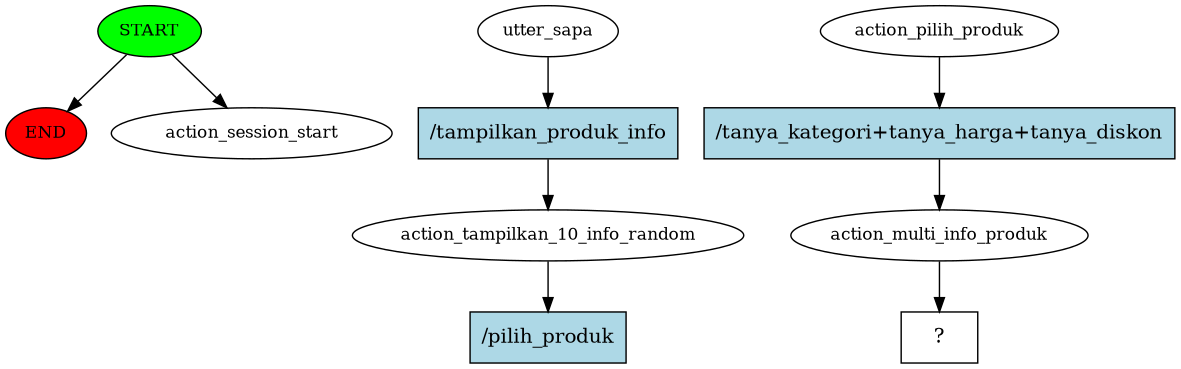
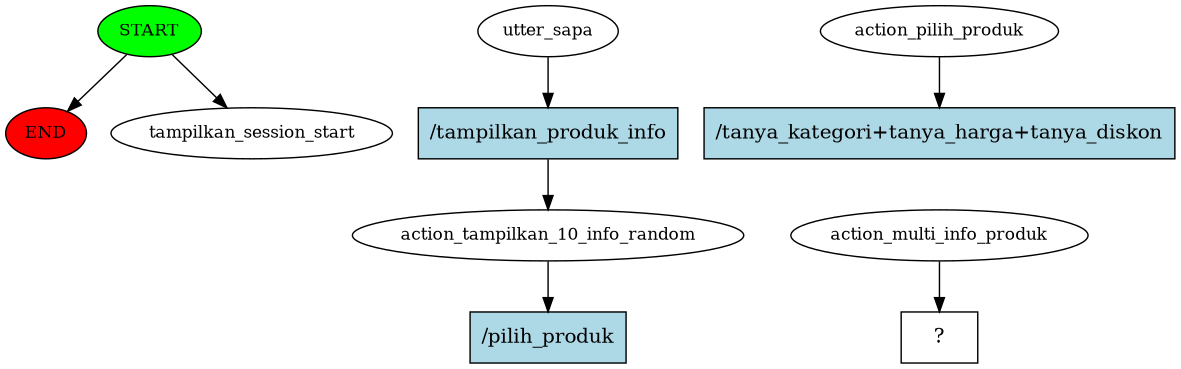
node "action_session_start": label "action_session_start" -> "tampilkan_session_start"
edge "/tanya_kategori+tanya_harga+tanya_diskon" -> "action_multi_info_produk": removed
